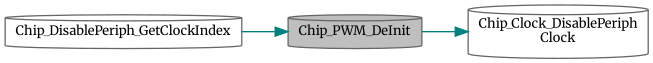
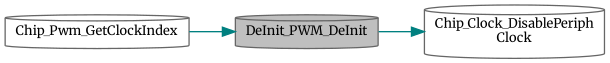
node "Chip_DisablePeriph_GetClockIndex": label "Chip_DisablePeriph_GetClockIndex" -> "Chip_Pwm_GetClockIndex"
node "Chip_PWM_DeInit": label "Chip_PWM_DeInit" -> "DeInit_PWM_DeInit"
